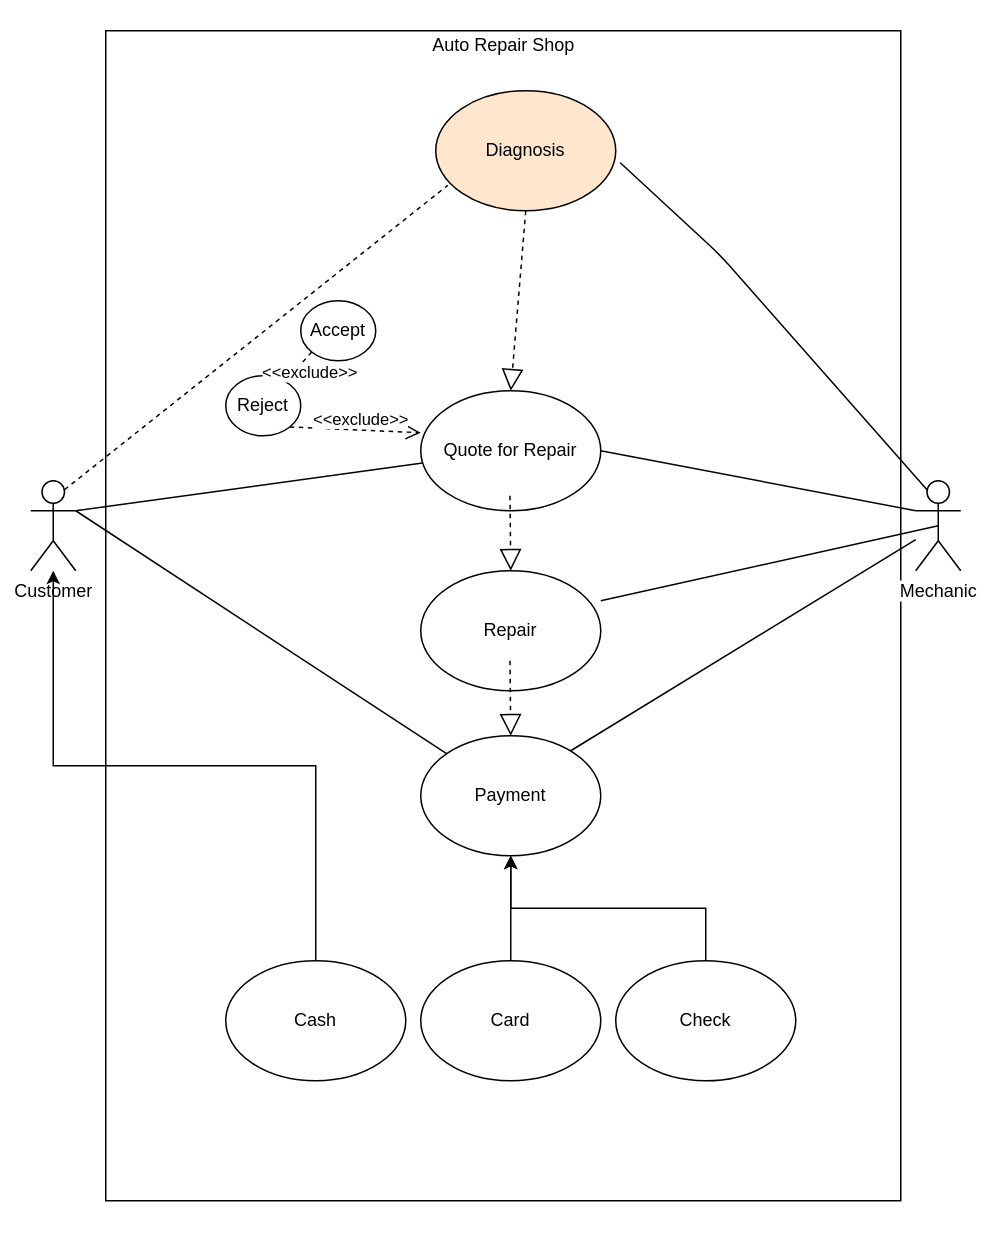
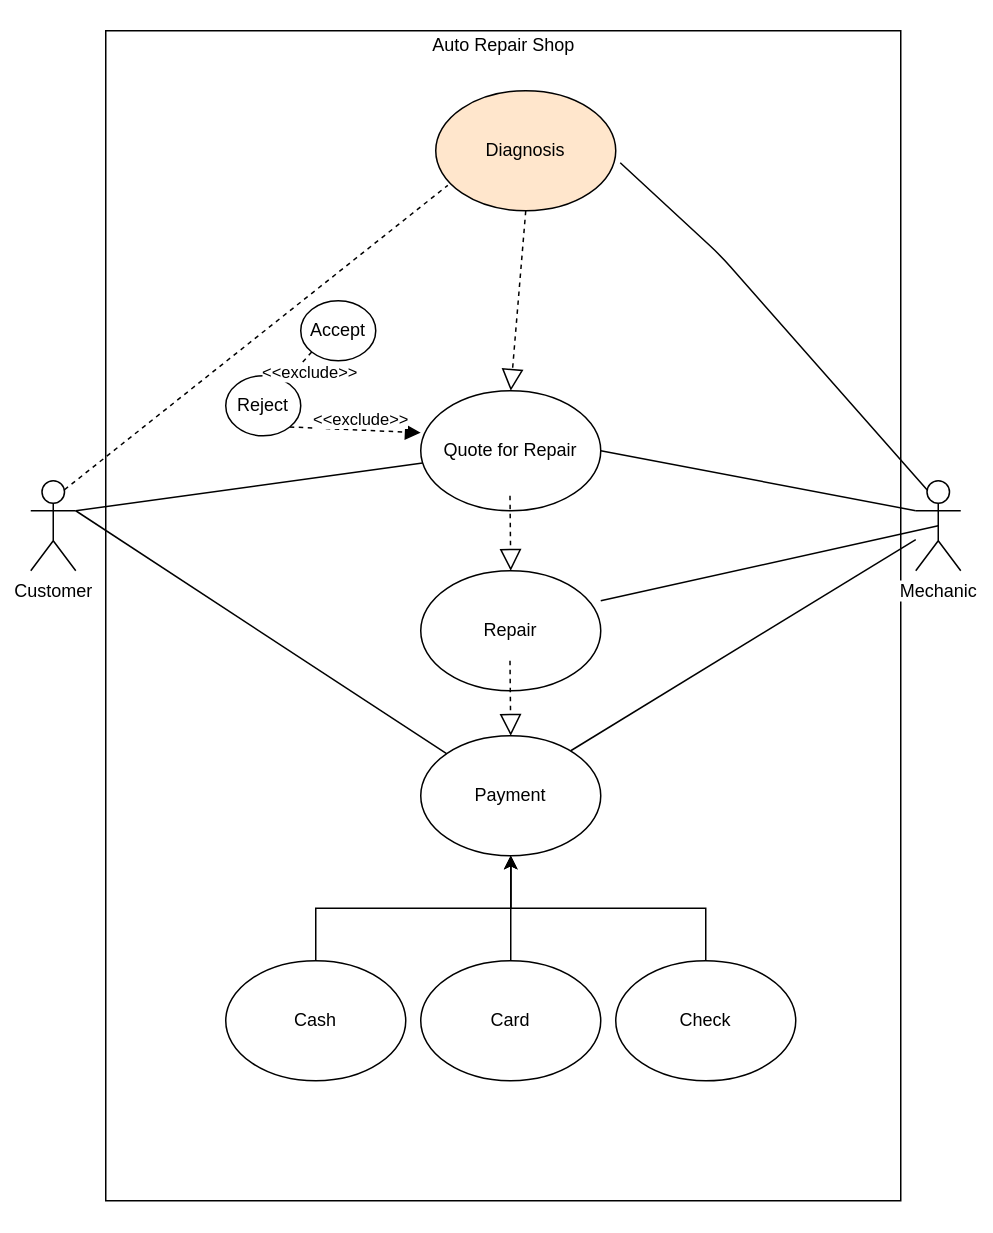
edge "Reject" -> "Quote for Repair": arrowhead open -> block
edge "Cash" -> "Customer": now "Cash" -> "Payment"
